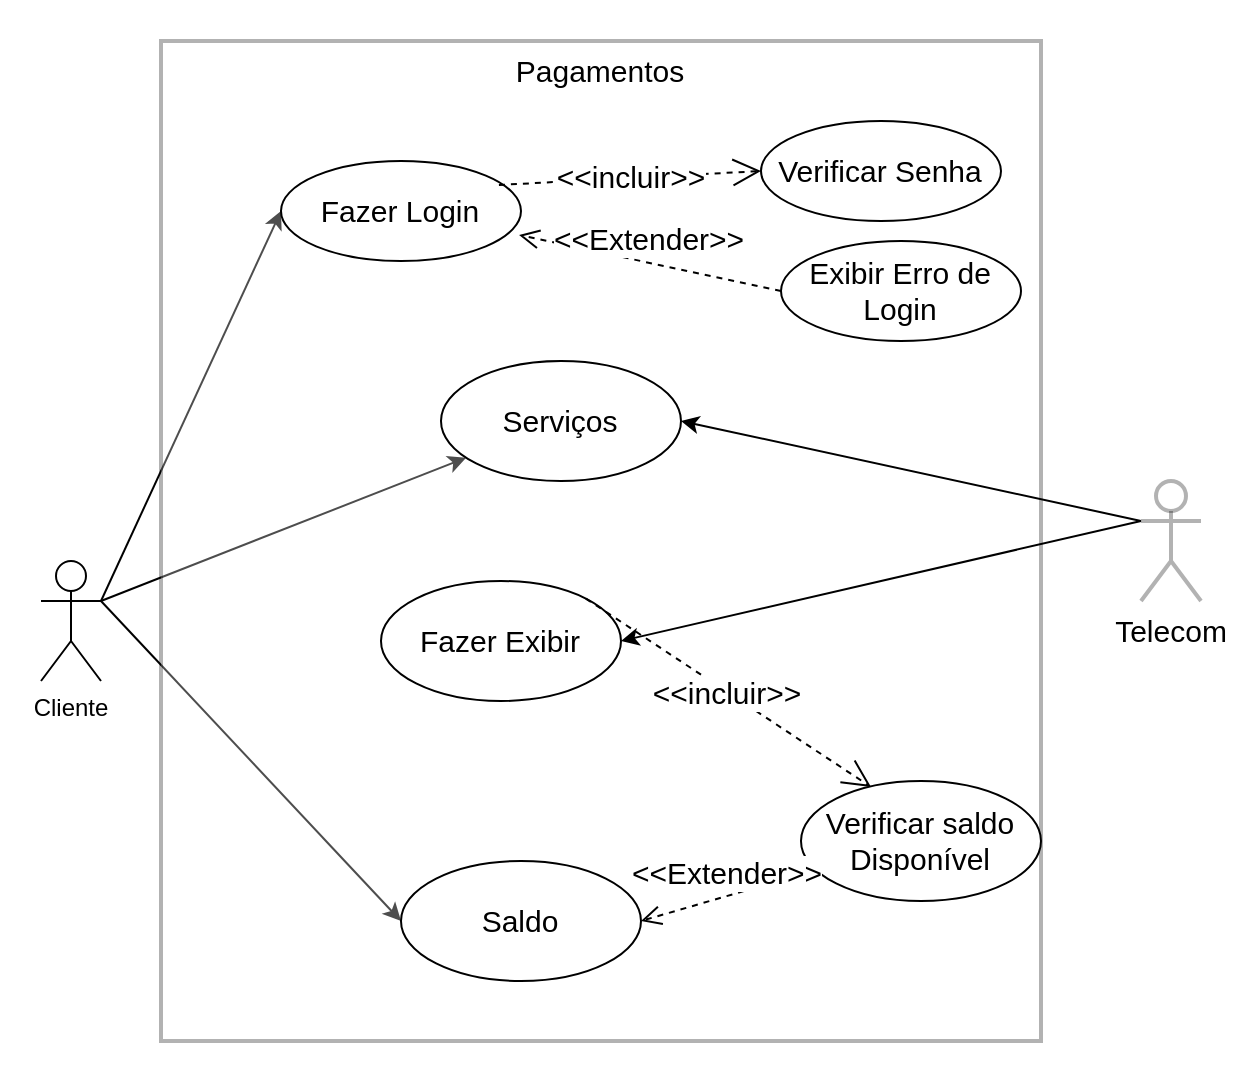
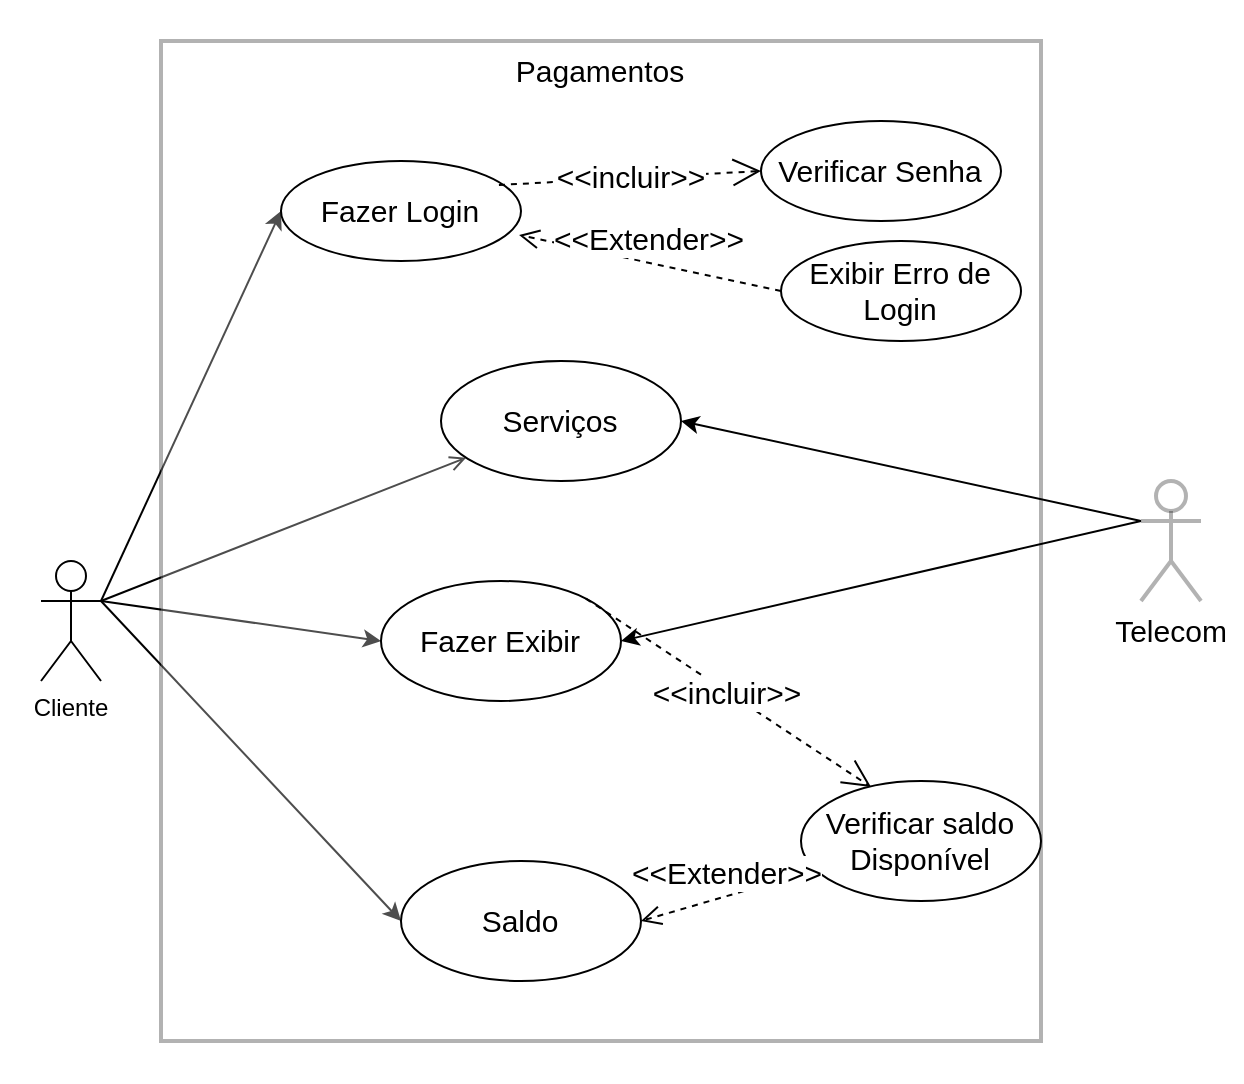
edge "Cliente" -> "Serviços": arrowhead classic -> open
edge "Cliente" -> "Fazer Exibir": added
